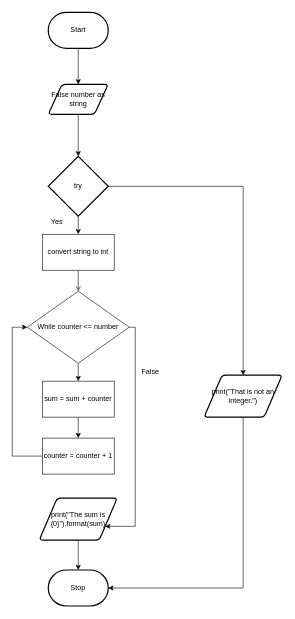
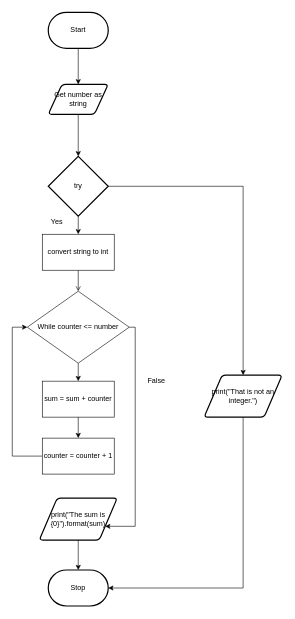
node "False number as string": label "False number as string" -> "Get number as string"
node "False": moved (150, 372) -> (156, 381)
